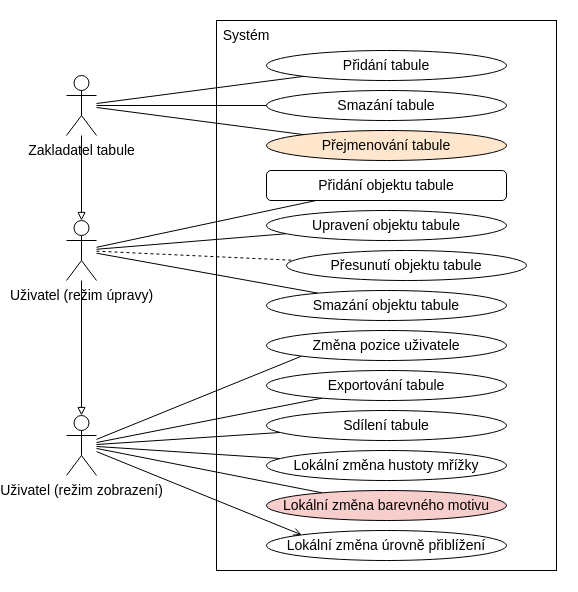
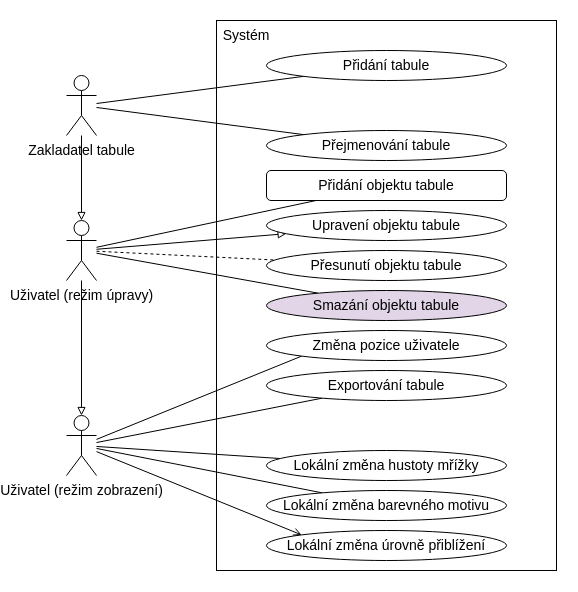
edge "Zakladatel tabule" -- "Smazání tabule": removed
node "Smazání tabule": removed
node "Přejmenování tabule": fillcolor #ffe6cc -> #ffffff
edge "Upravení objektu tabule" -- "Uživatel (režim úpravy)": arrowhead none -> block
node "Přesunutí objektu tabule": moved (407, 266) -> (387, 266)
node "Smazání objektu tabule": fillcolor #ffffff -> #e1d5e7
node "Sdílení tabule": removed
edge "Sdílení tabule" -- "Uživatel (režim zobrazení)": removed
node "Lokální změna barevného motivu": fillcolor #f8cecc -> #ffffff
